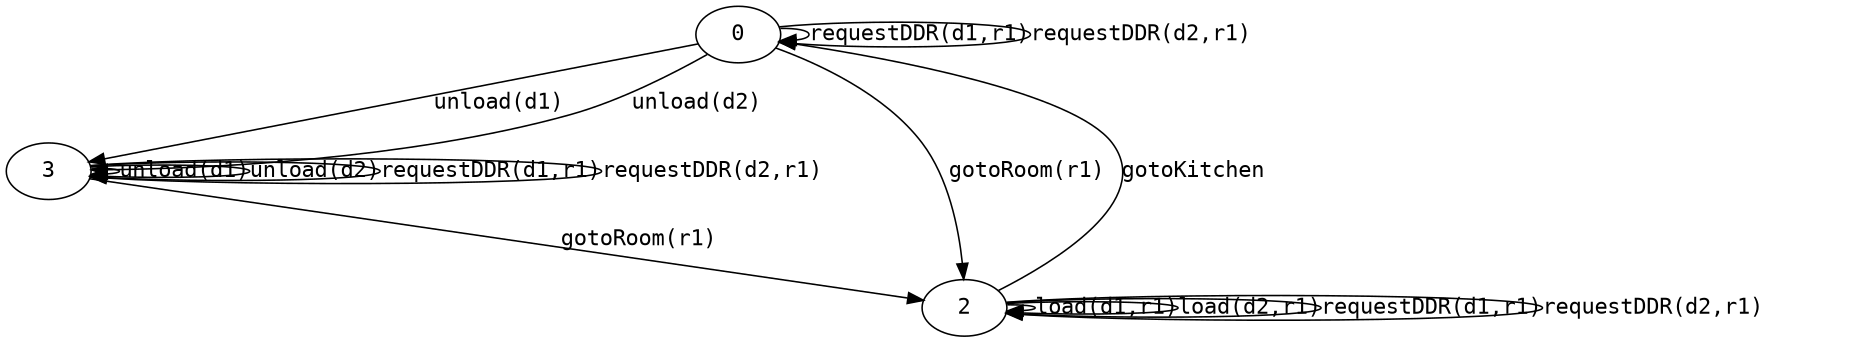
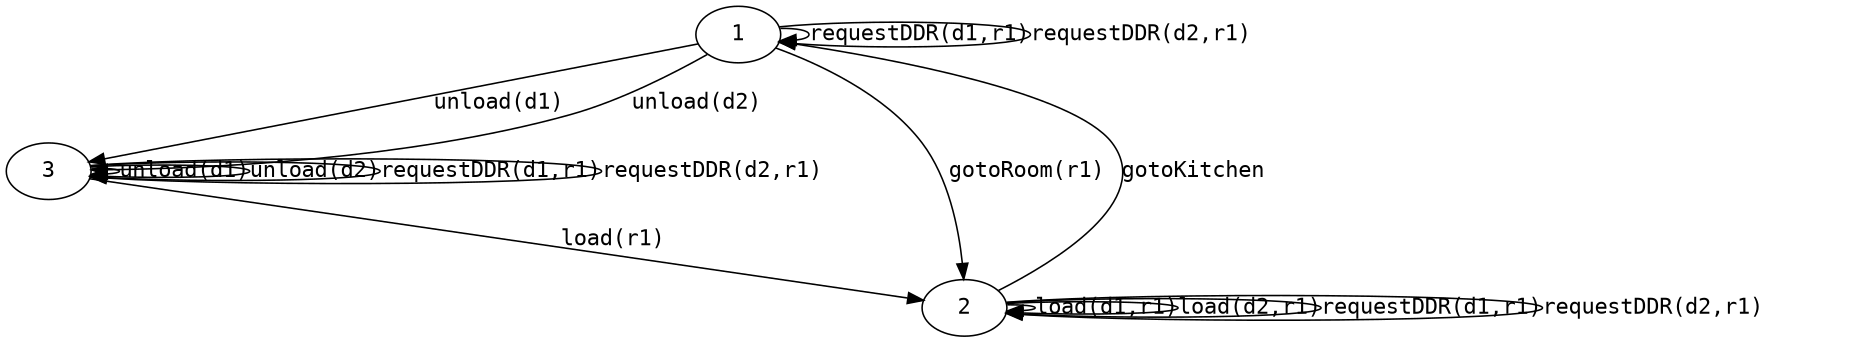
node "0": label "0" -> "1"
edge "3" -> "2": label "gotoRoom(r1)" -> "load(r1)"
